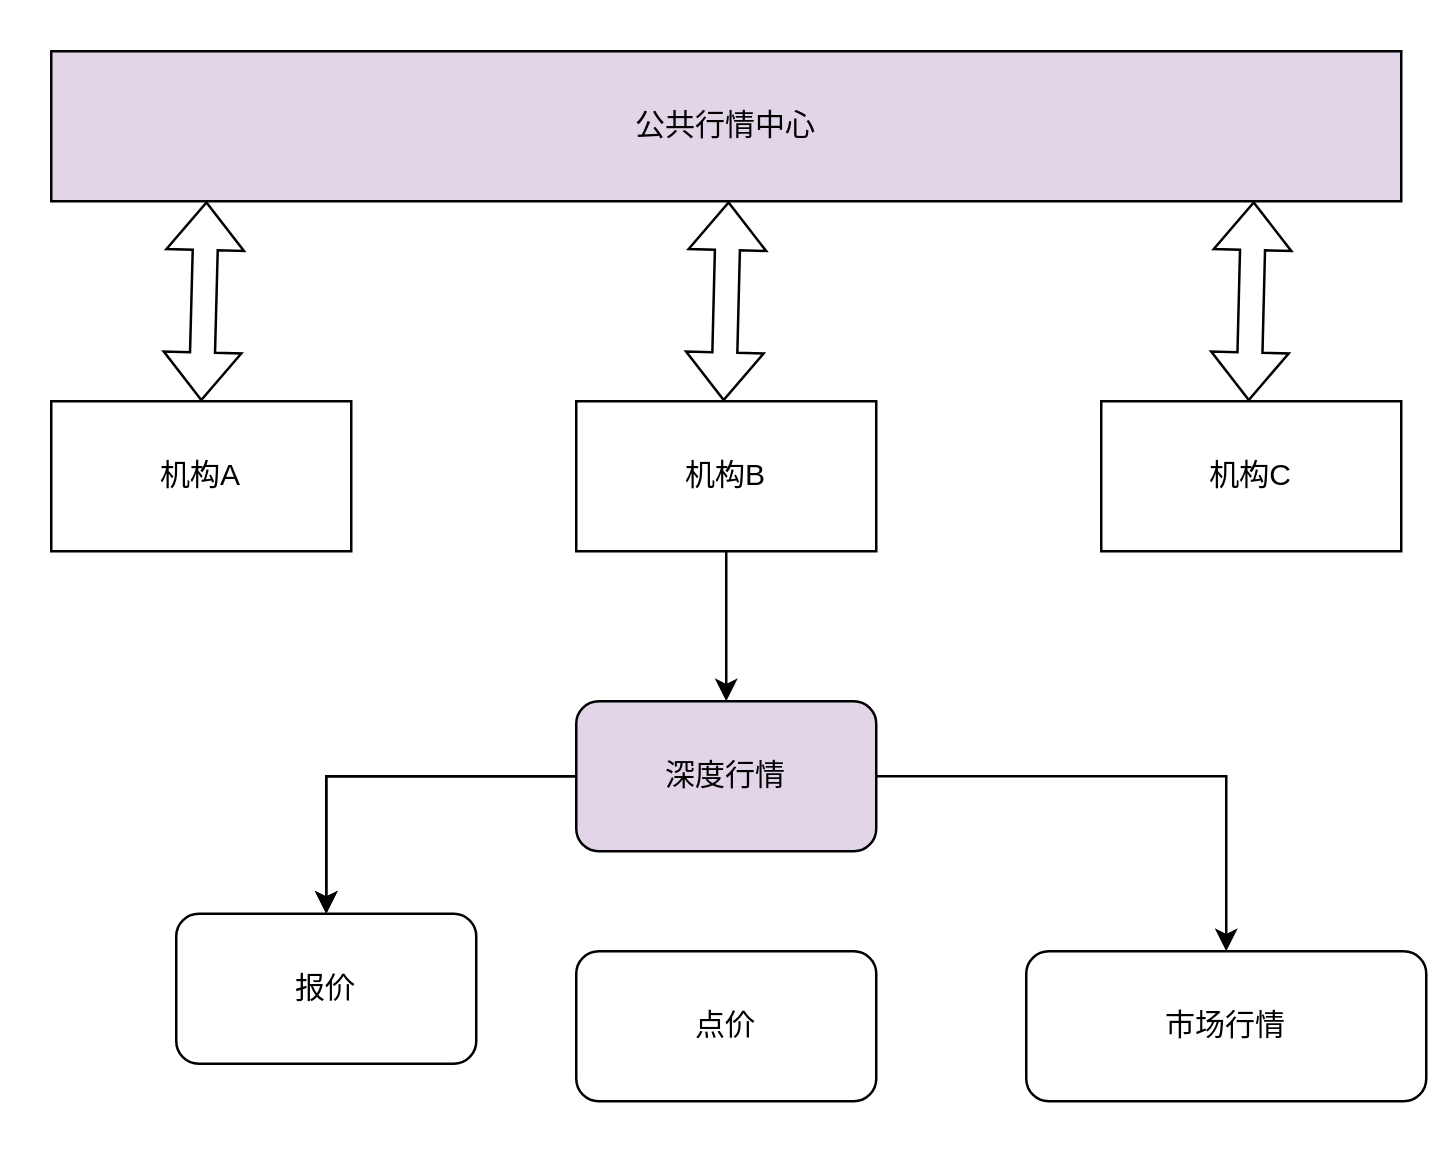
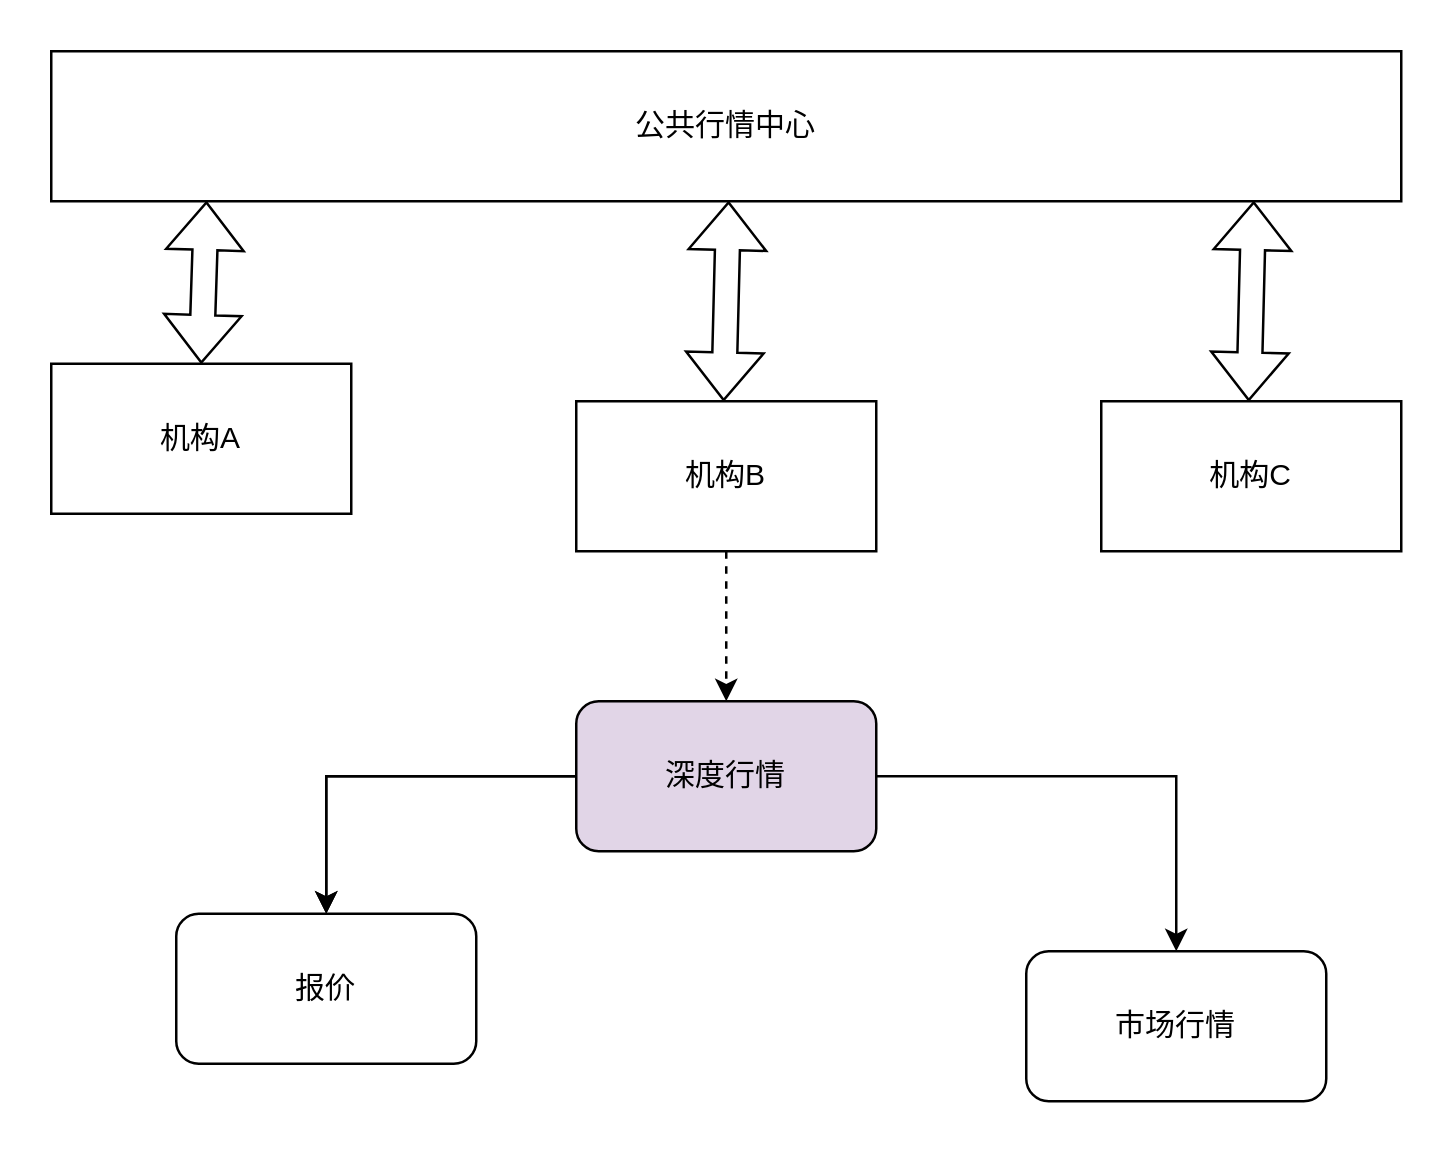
node "公共行情中心": fillcolor #e1d5e7 -> #ffffff
node "机构A": moved (201, 476) -> (201, 439)
edge "机构B" -> "深度行情": style solid -> dashed
node "点价": removed
node "市场行情": size 400x150 -> 300x150
